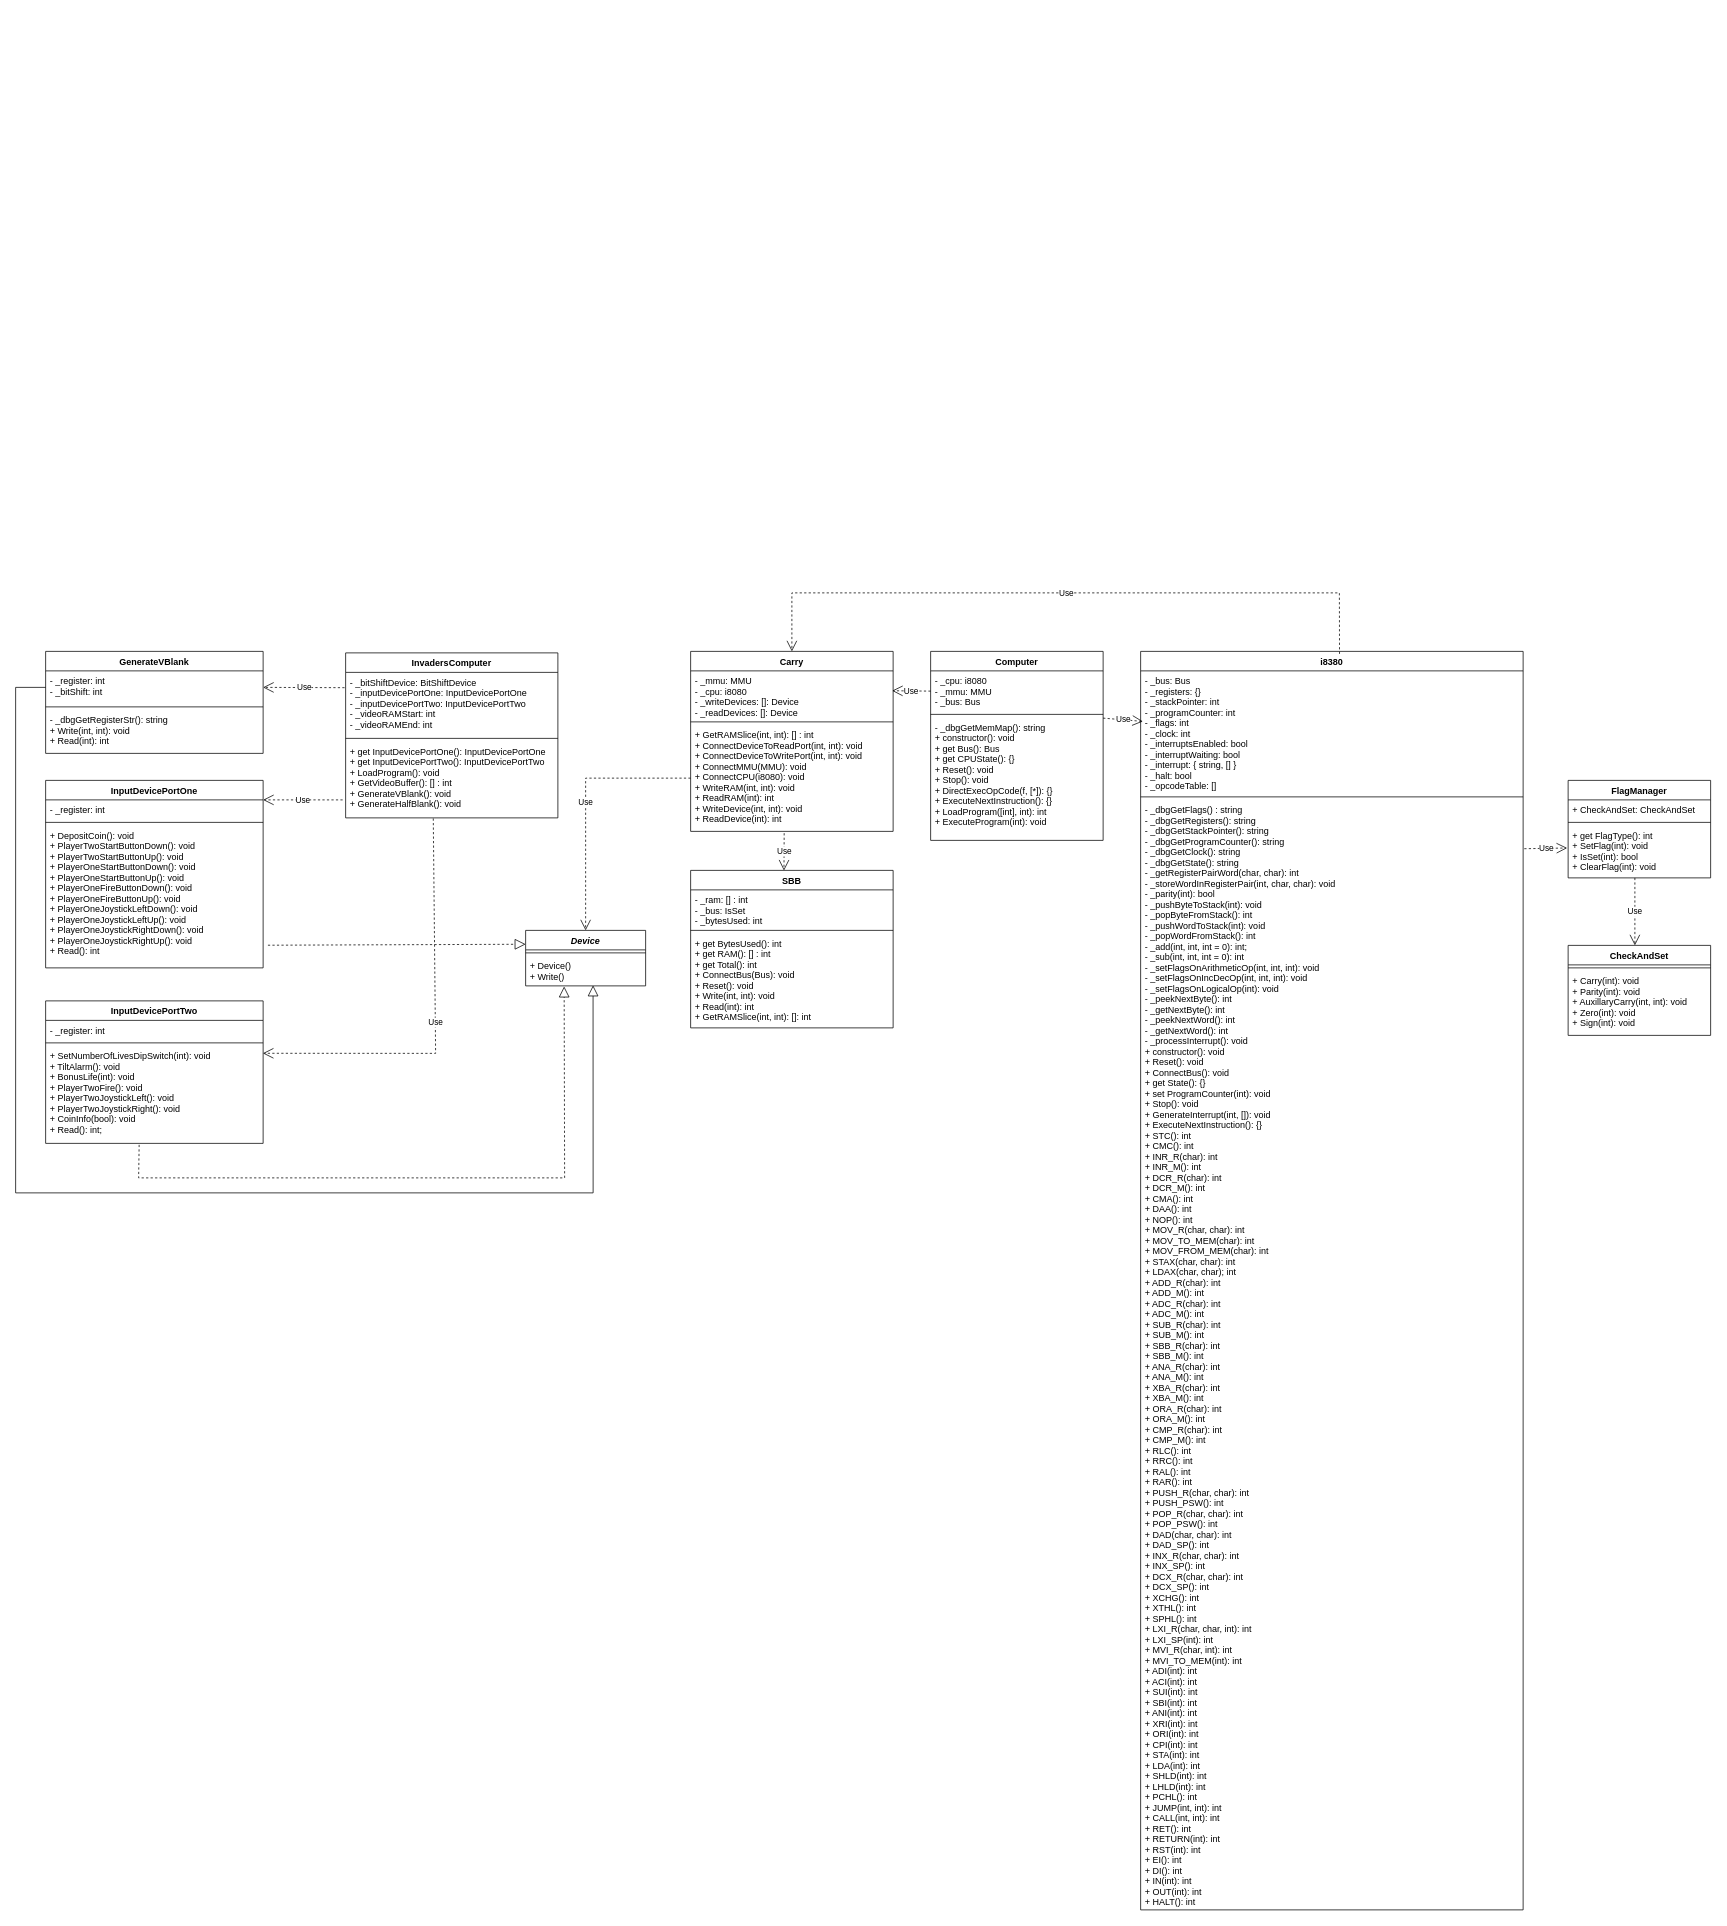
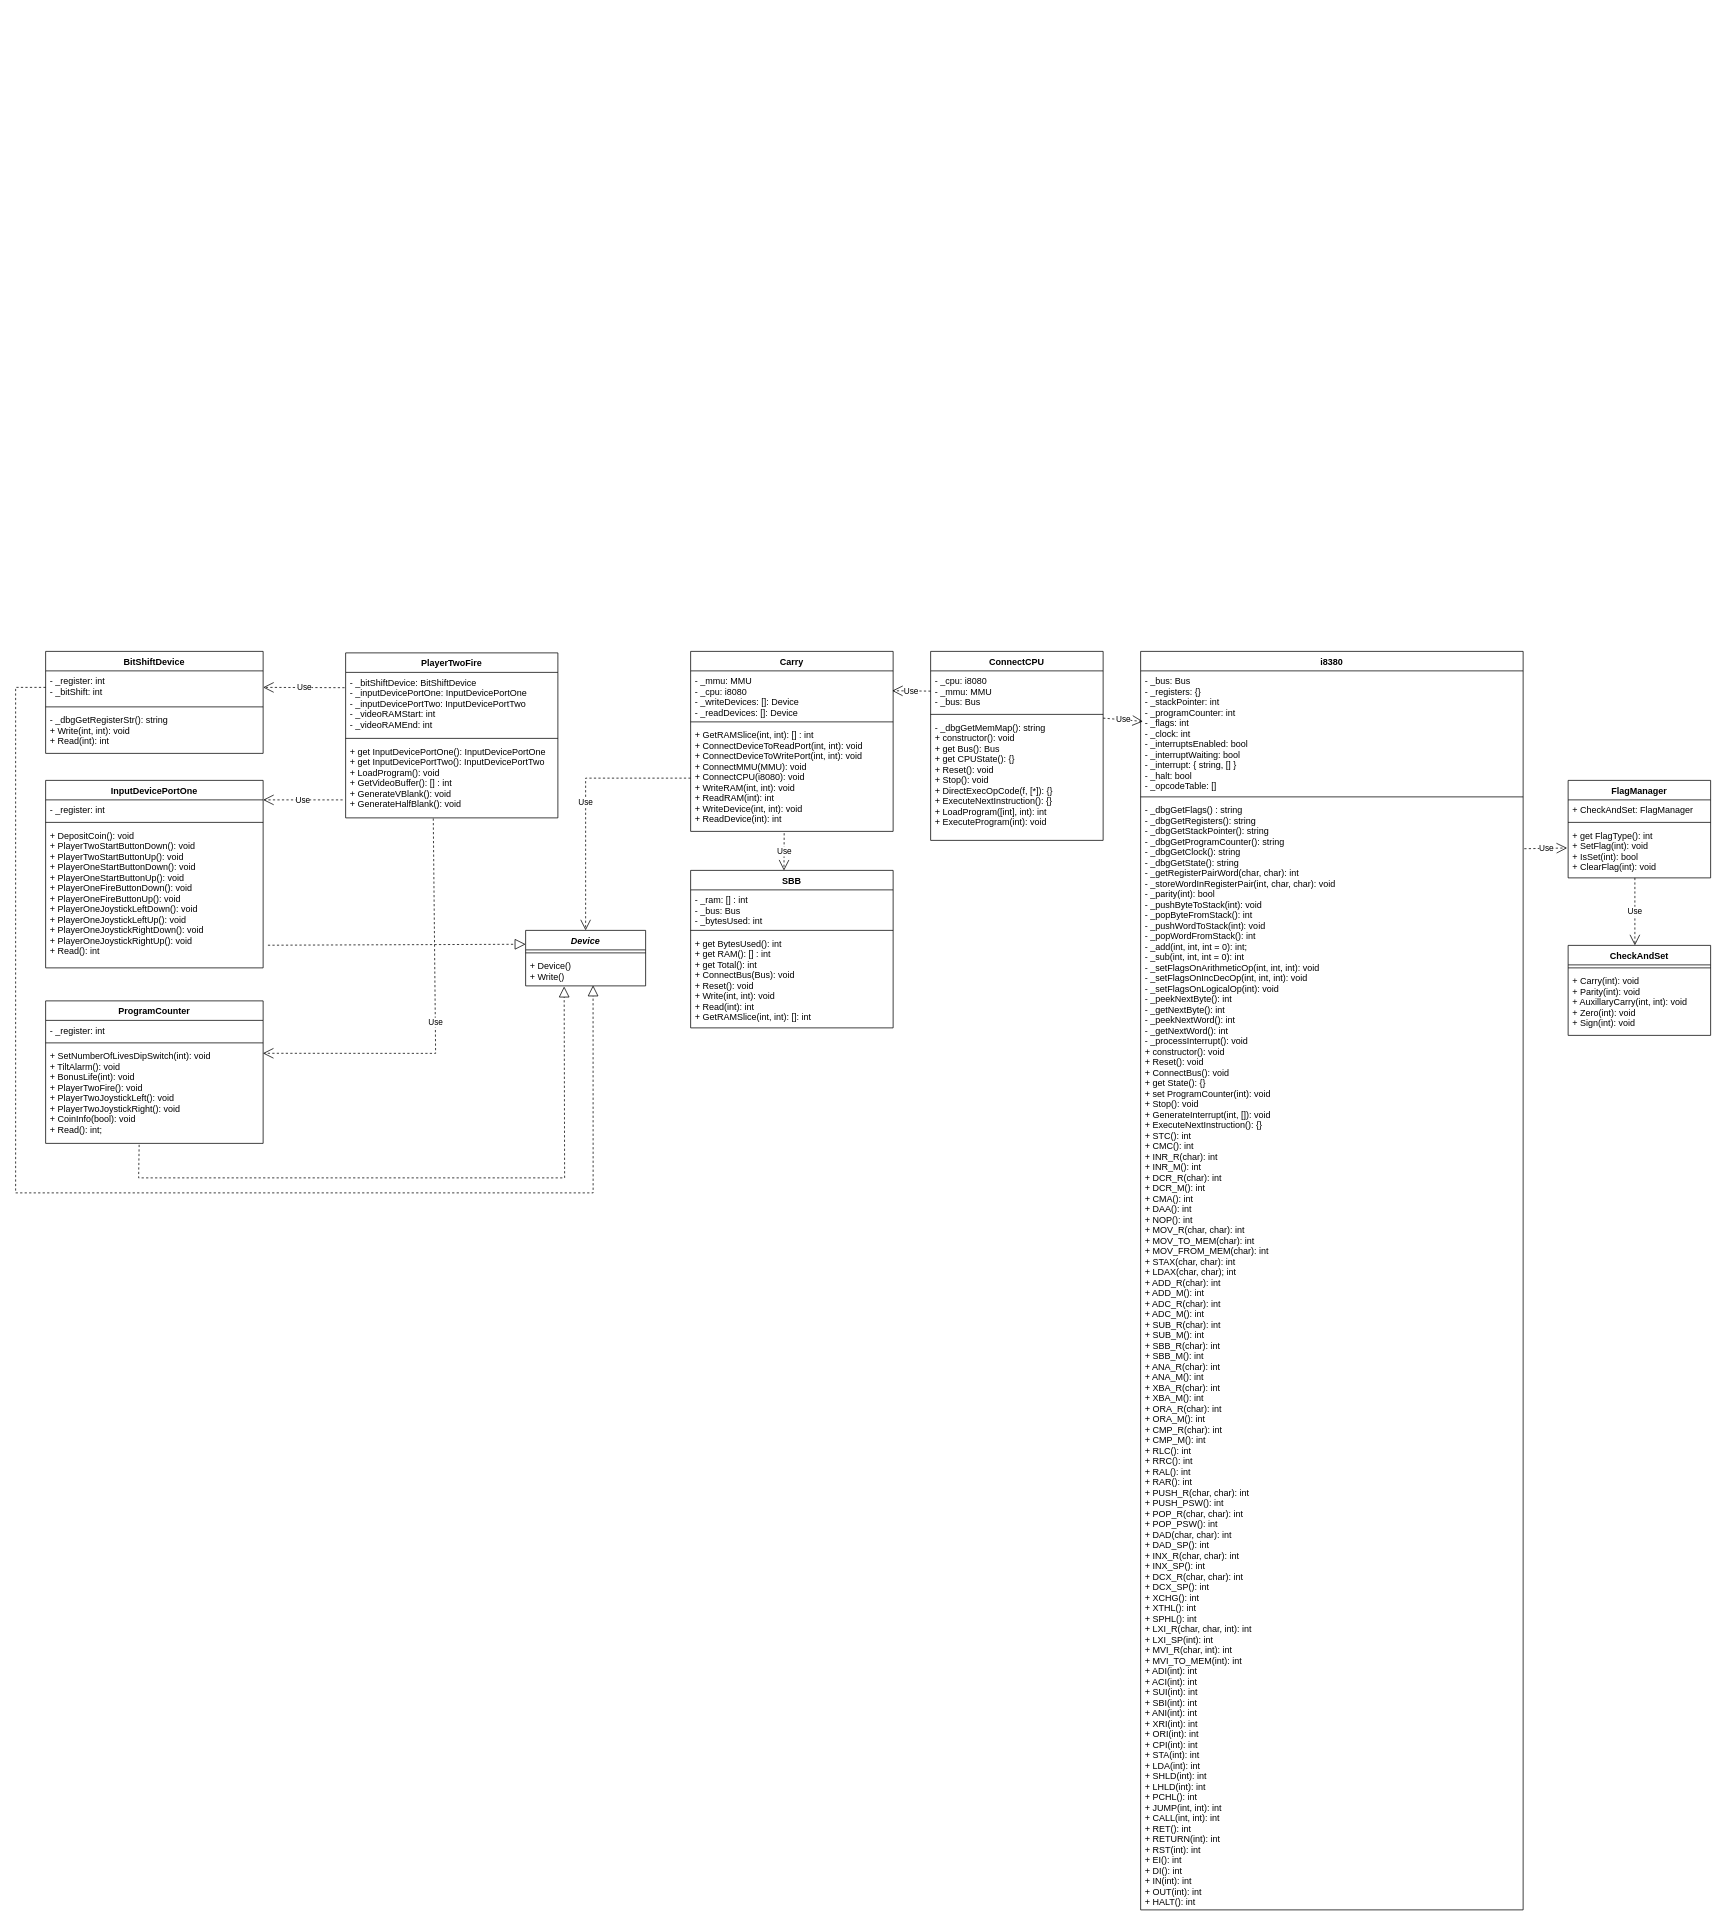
edge "i8380" -> "Carry": removed, label "Use"
node "GenerateVBlank": label "GenerateVBlank" -> "BitShiftDevice"
node "Computer": label "Computer" -> "ConnectCPU"
node "InvadersComputer": label "InvadersComputer" -> "PlayerTwoFire"
node "+ CheckAndSet: CheckAndSet": label "+ CheckAndSet: CheckAndSet" -> "+ CheckAndSet: FlagManager"
node "- _ram: [] : int - _bus: IsSet - _bytesUsed: int": label "- _ram: [] : int - _bus: IsSet - _bytesUsed: int" -> "- _ram: [] : int - _bus: Bus - _bytesUsed: int"
node "InputDevicePortTwo": label "InputDevicePortTwo" -> "ProgramCounter"
edge "- _register: int - _bitShift: int" -> "+ Device() + Write()": style solid -> dashed
